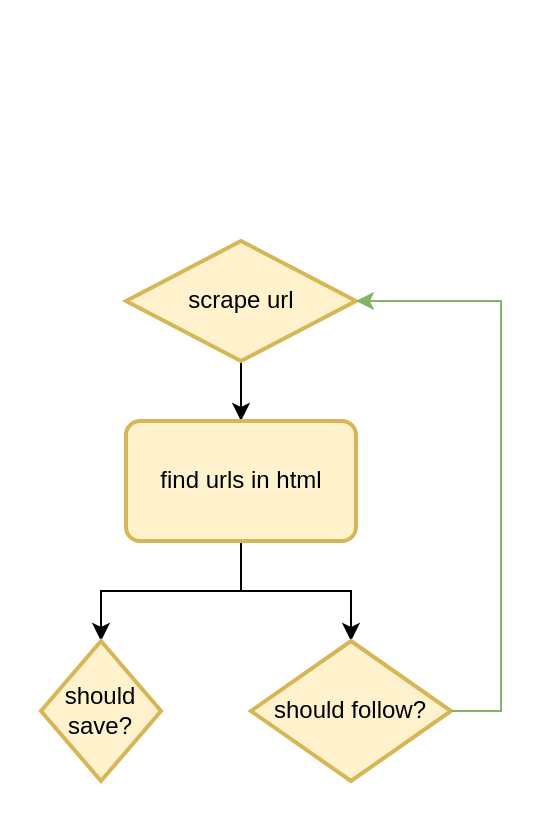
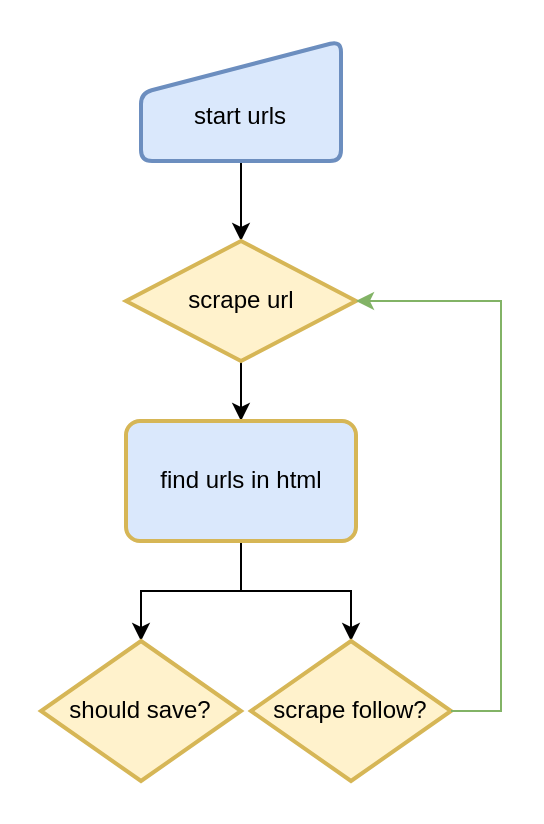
node "start urls": added
edge "start urls" -> "scrape url": added
node "find urls in html": fillcolor #fff2cc -> #dae8fc
node "should save?": size 120x140 -> 200x140
node "should follow?": label "should follow?" -> "scrape follow?"
